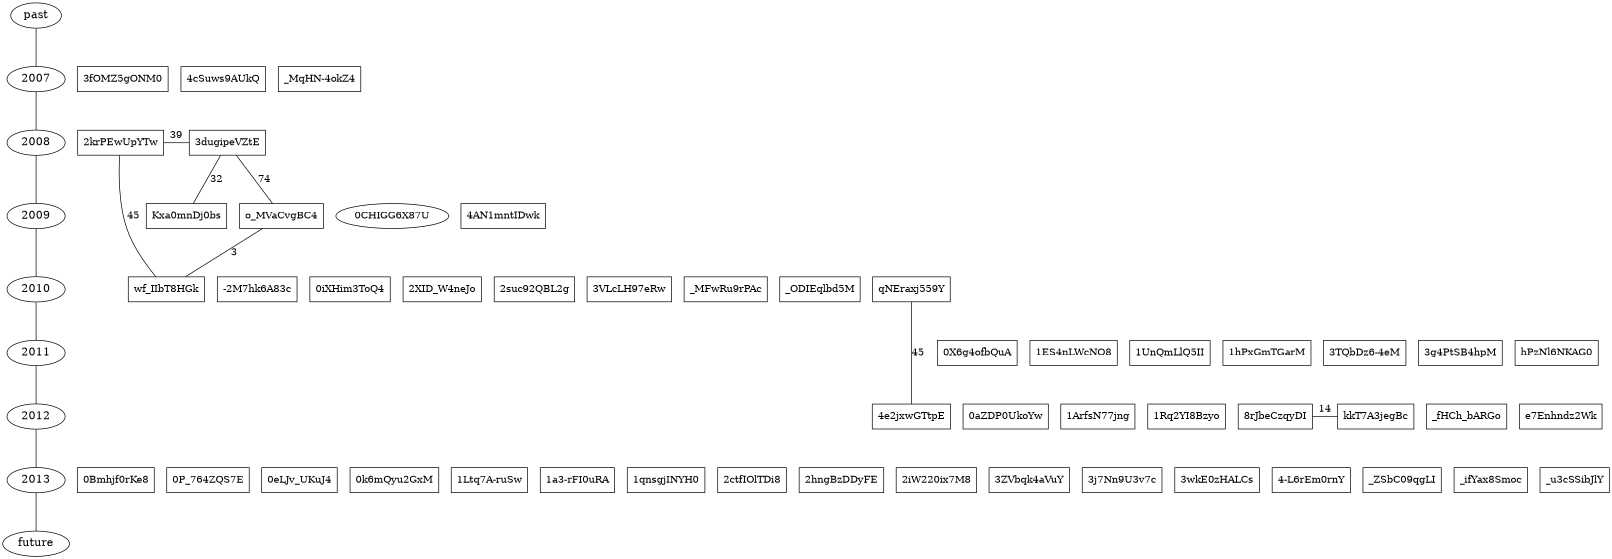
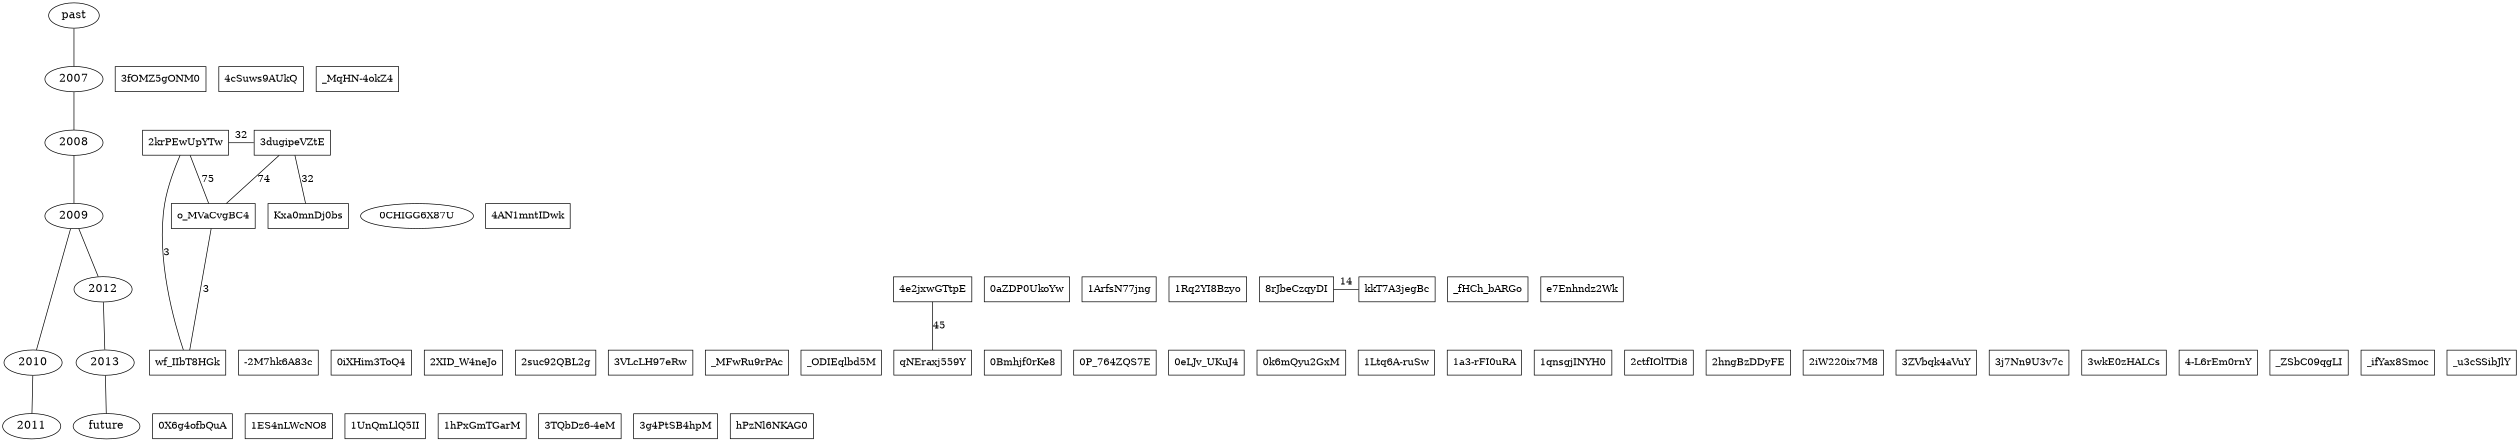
edge "2krPEwUpYTw" -- "3dugipeVZtE": label "39" -> "32"
edge "2krPEwUpYTw" -- "o_MVaCvgBC4": added, label "75"
edge "2krPEwUpYTw" -- "wf_IIbT8HGk": label "45" -> "3"
edge "2011" -- "2012": now "2009" -- "2012"
node "1Ltq7A-ruSw": label "1Ltq7A-ruSw" -> "1Ltq6A-ruSw"
